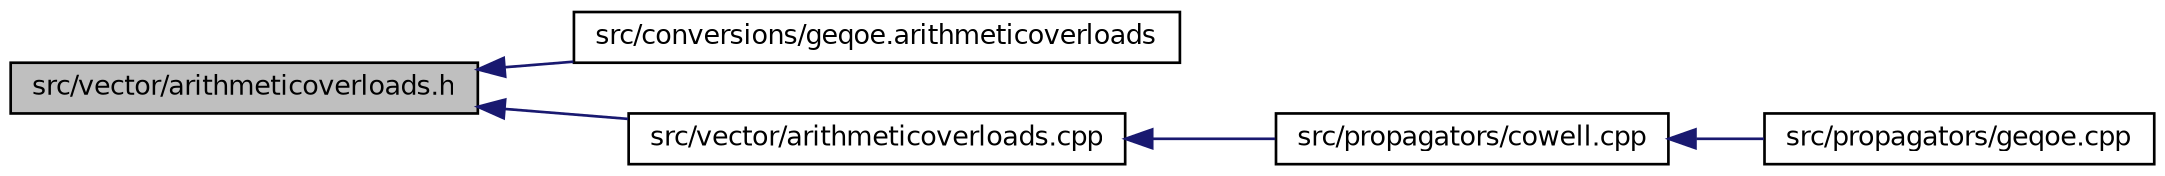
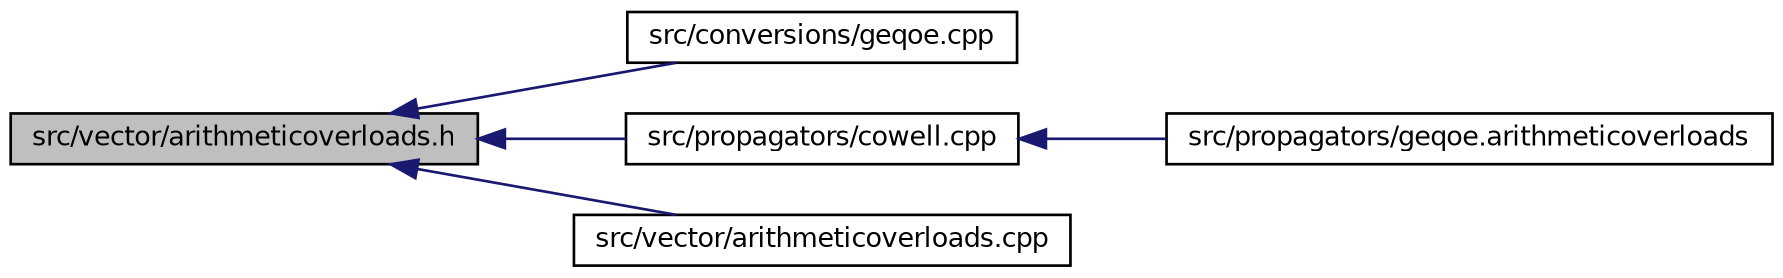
node "src/conversions/geqoe.arithmeticoverloads": label "src/conversions/geqoe.arithmeticoverloads" -> "src/conversions/geqoe.cpp"
edge "src/propagators/cowell.cpp" -> "src/vector/arithmeticoverloads.cpp": now "src/propagators/cowell.cpp" -> "src/vector/arithmeticoverloads.h"
node "src/propagators/geqoe.cpp": label "src/propagators/geqoe.cpp" -> "src/propagators/geqoe.arithmeticoverloads"
